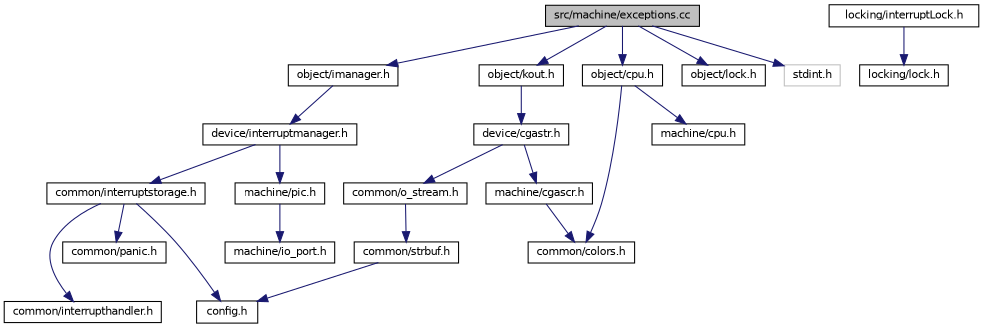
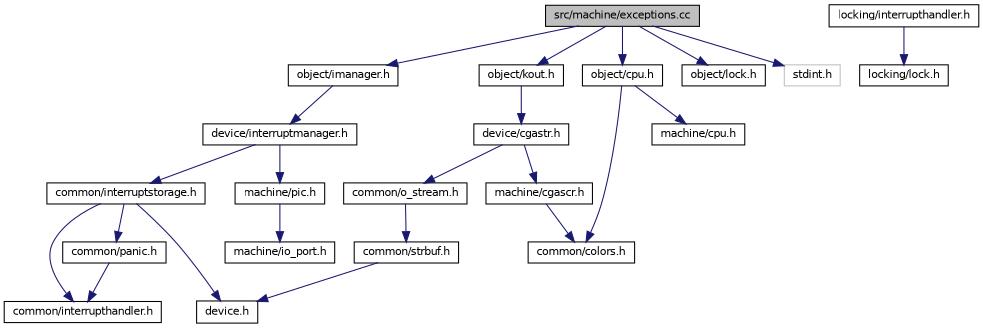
node "locking/interruptLock.h": label "locking/interruptLock.h" -> "locking/interrupthandler.h"
edge "common/panic.h" -> "common/interrupthandler.h": added
node "config.h": label "config.h" -> "device.h"
